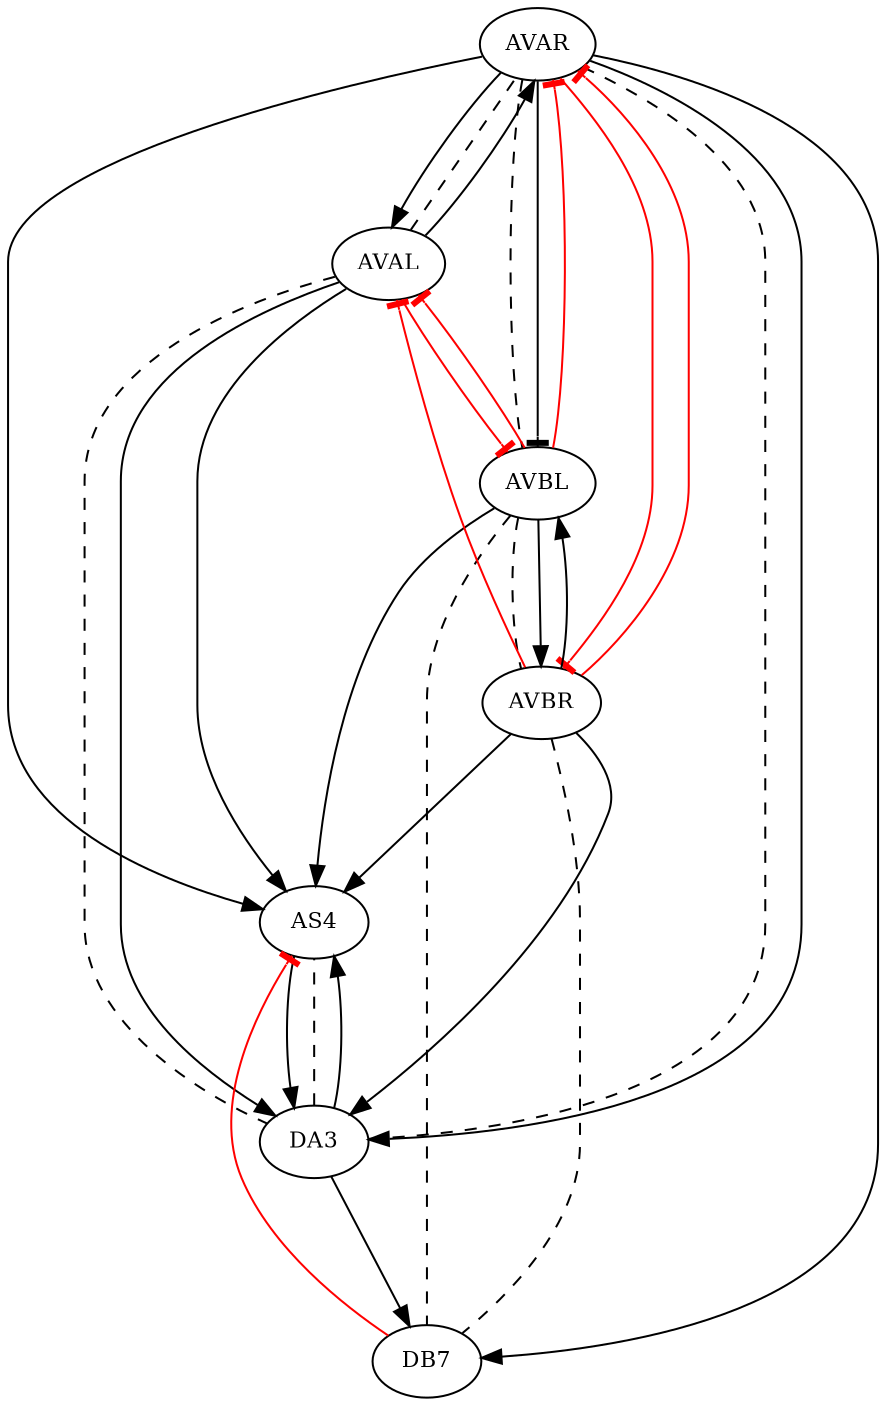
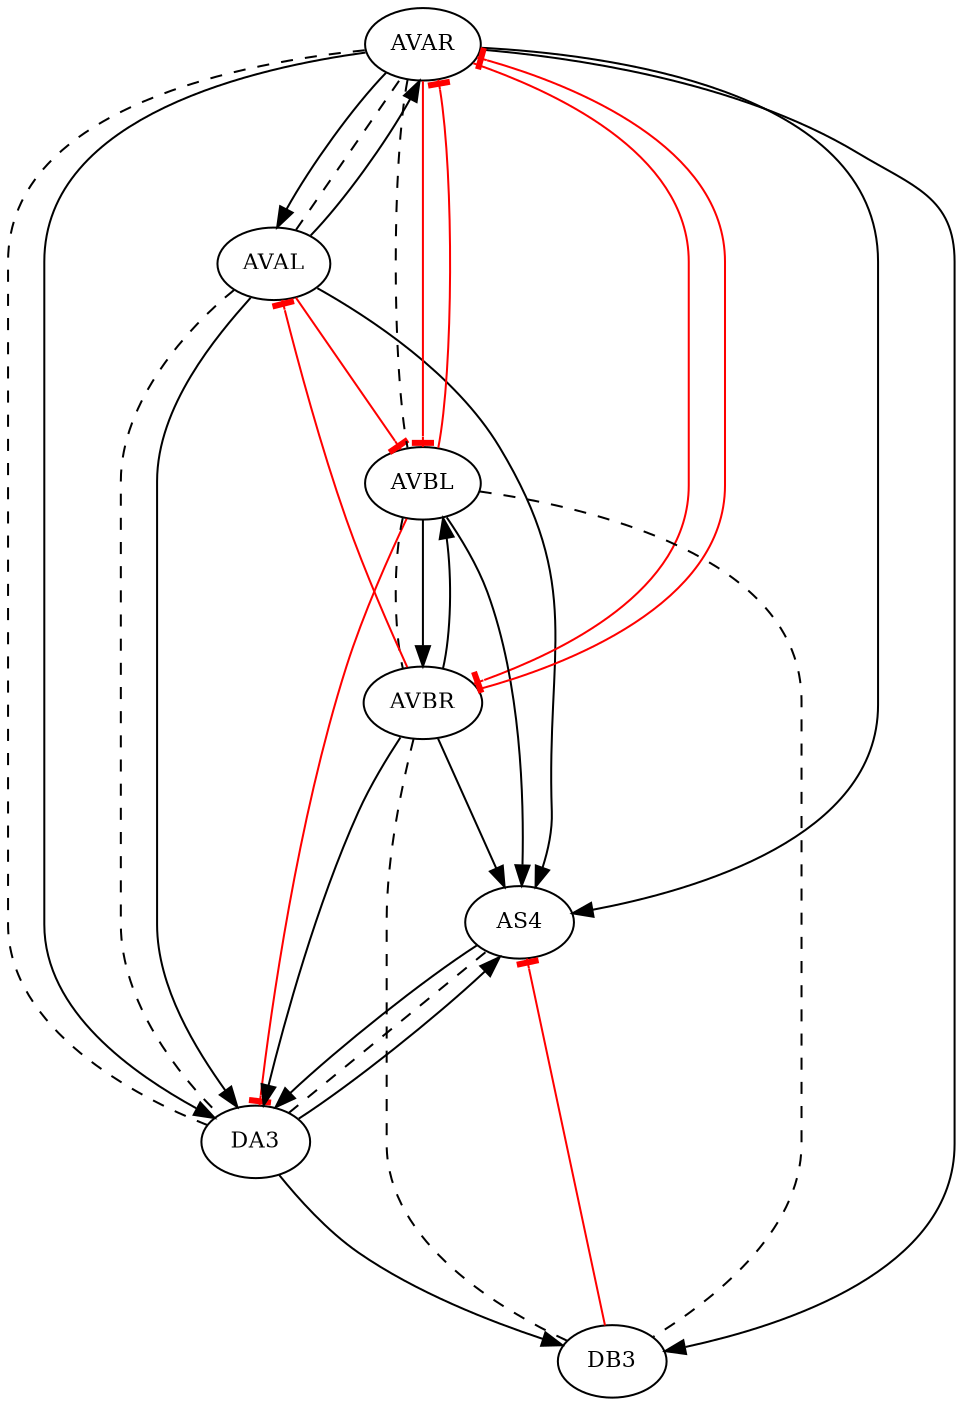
edge "AVAR" -> "AVBL": color black -> red
edge "AVBL" -> "AVAL": now "AVBL" -> "DA3"
node "DB7": label "DB7" -> "DB3"
